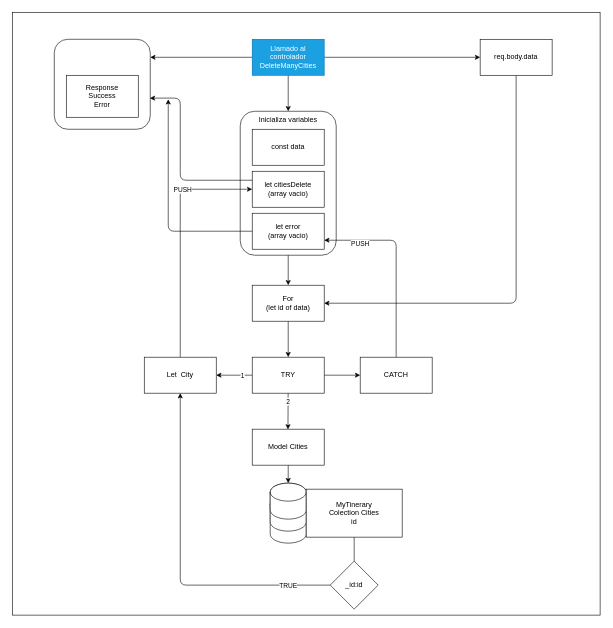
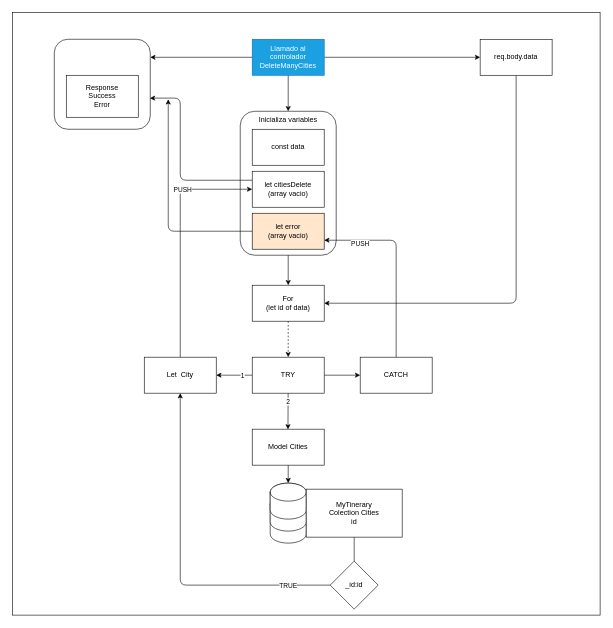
node "let error (array vacio)": fillcolor #ffffff -> #ffe6cc
edge "For (let id of data)" -> "TRY": style solid -> dashed
